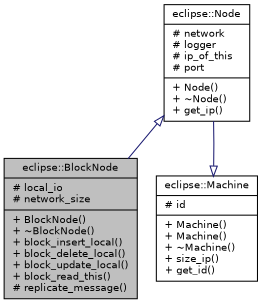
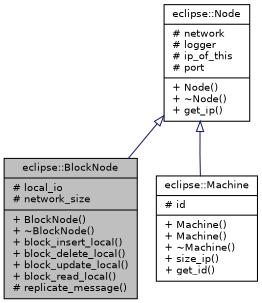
edge "eclipse::Node" -> "eclipse::Machine": reversed
node "eclipse::BlockNode": text "+ block_read_this()" -> "+ block_read_local()"
